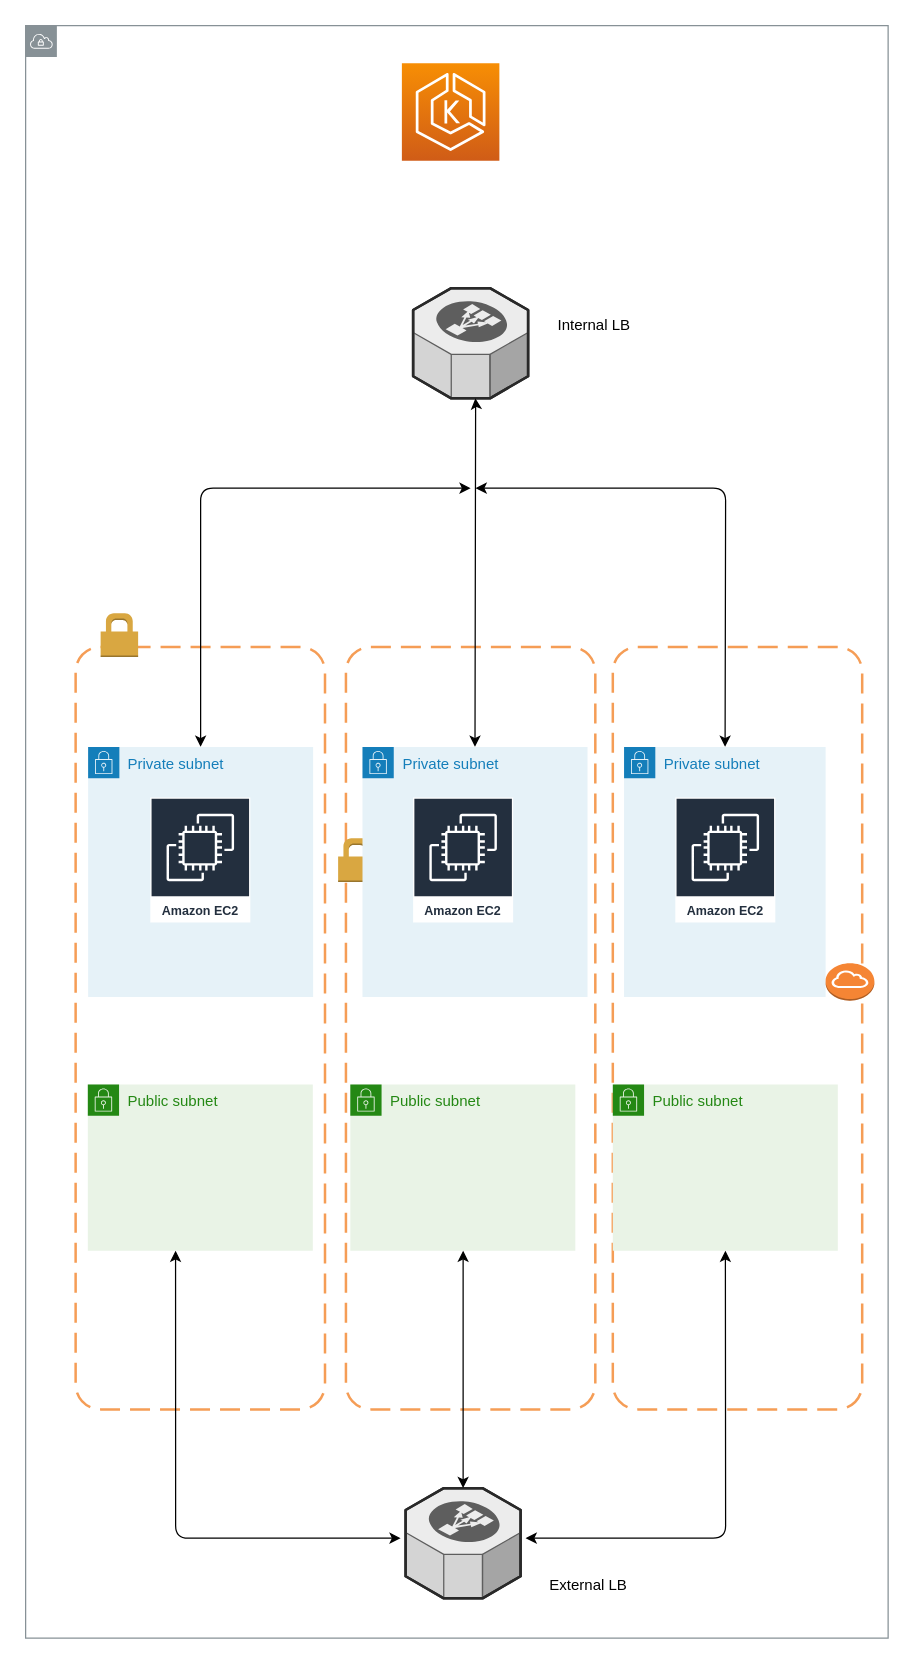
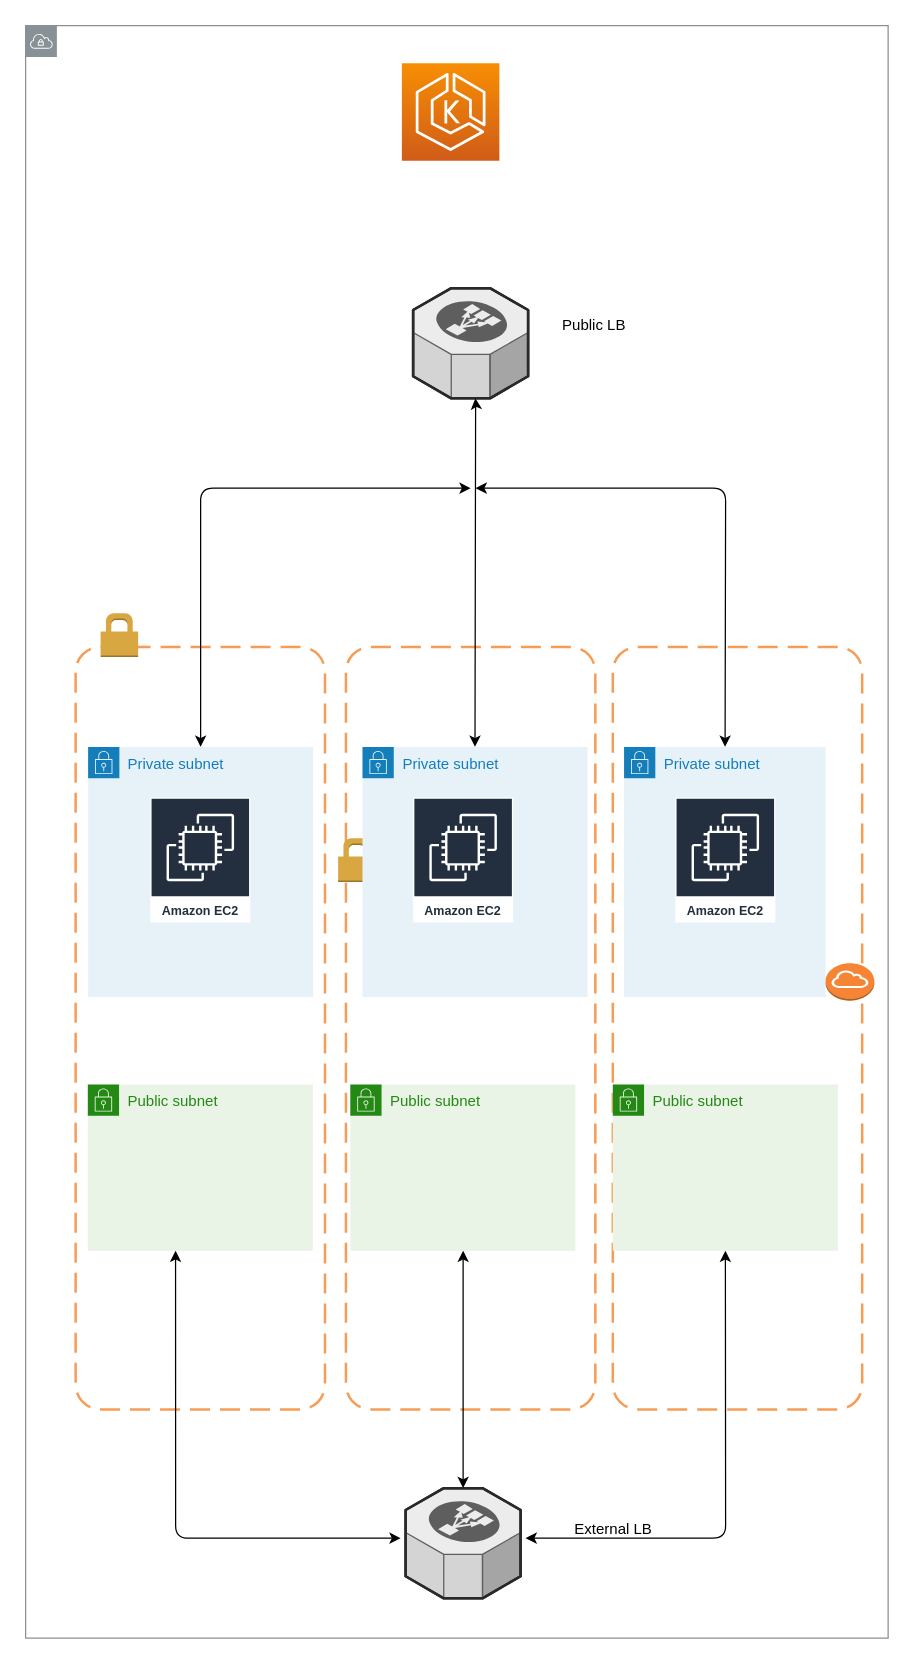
node "Internal LB": label "Internal LB" -> "Public LB"
node "External LB": moved (588, 1586) -> (613, 1530)
